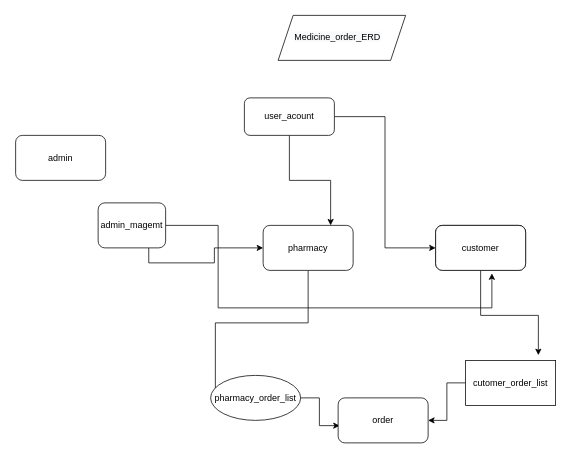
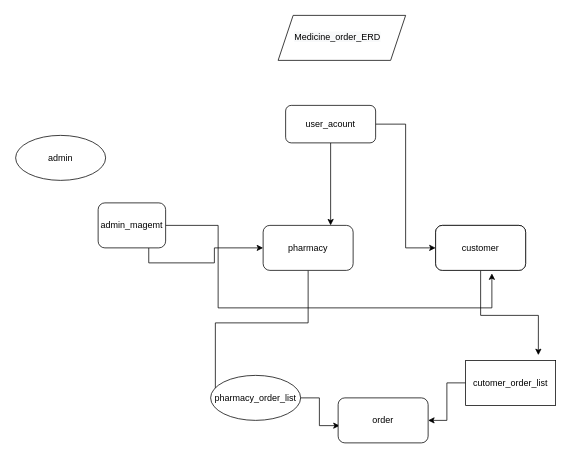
node "user_acount": moved (289, 117) -> (330, 124)
node "admin": shape rounded rectangle -> ellipse
